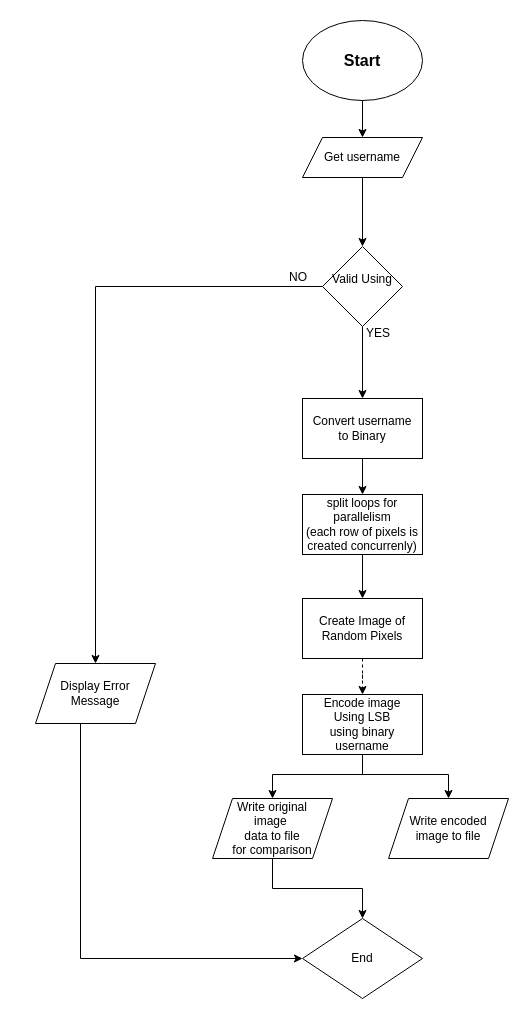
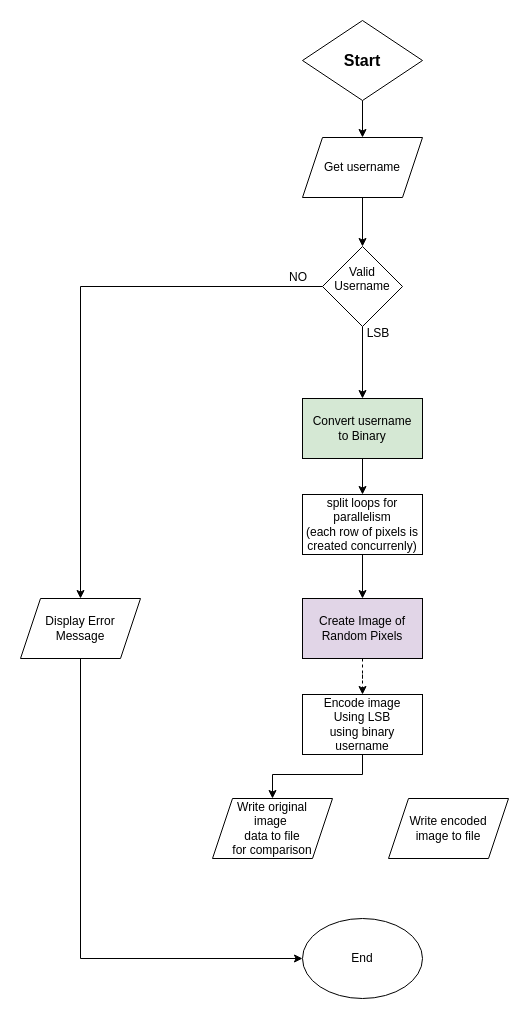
node "Start": shape ellipse -> diamond
node "Get username": size 120x40 -> 120x60
node "Valid Using": label "Valid Using" -> "Valid Username"
node "YES": label "YES" -> "LSB"
node "Convert username to Binary": fillcolor #ffffff -> #d5e8d4
node "Create Image of Random Pixels": fillcolor #ffffff -> #e1d5e7
node "Display Error Message": moved (96, 694) -> (81, 629)
edge "Encode image Using LSB using binary username" -> "Write encoded image to file": removed
edge "Write original image data to file for comparison" -> "End": removed
node "End": shape diamond -> ellipse
